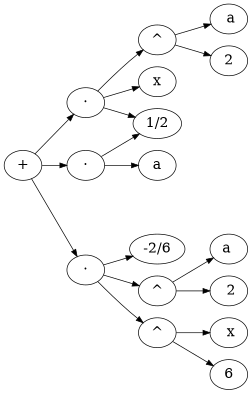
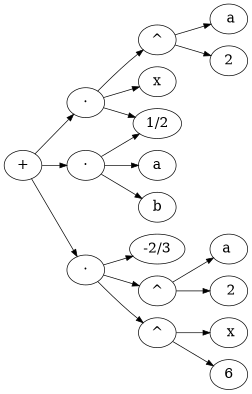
node "b": added
node "-2/6": label "-2/6" -> "-2/3"
